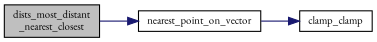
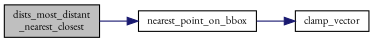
node "nearest_point_on_vector": label "nearest_point_on_vector" -> "nearest_point_on_bbox"
node "clamp_clamp": label "clamp_clamp" -> "clamp_vector"
